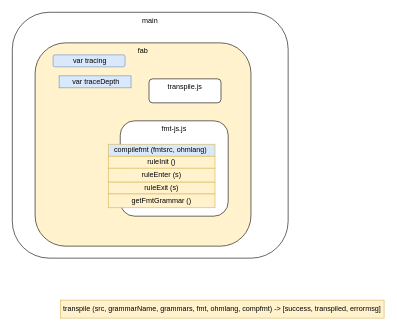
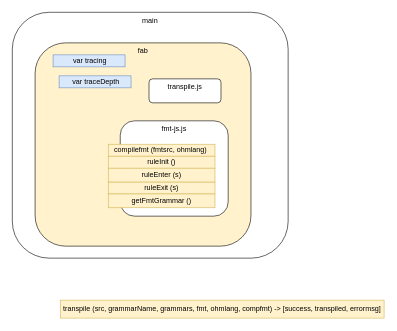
node "var tracing": shape rounded rectangle -> rectangle
node "compilefmt (fmtsrc, ohmlang)": fillcolor #dae8fc -> #fff2cc
